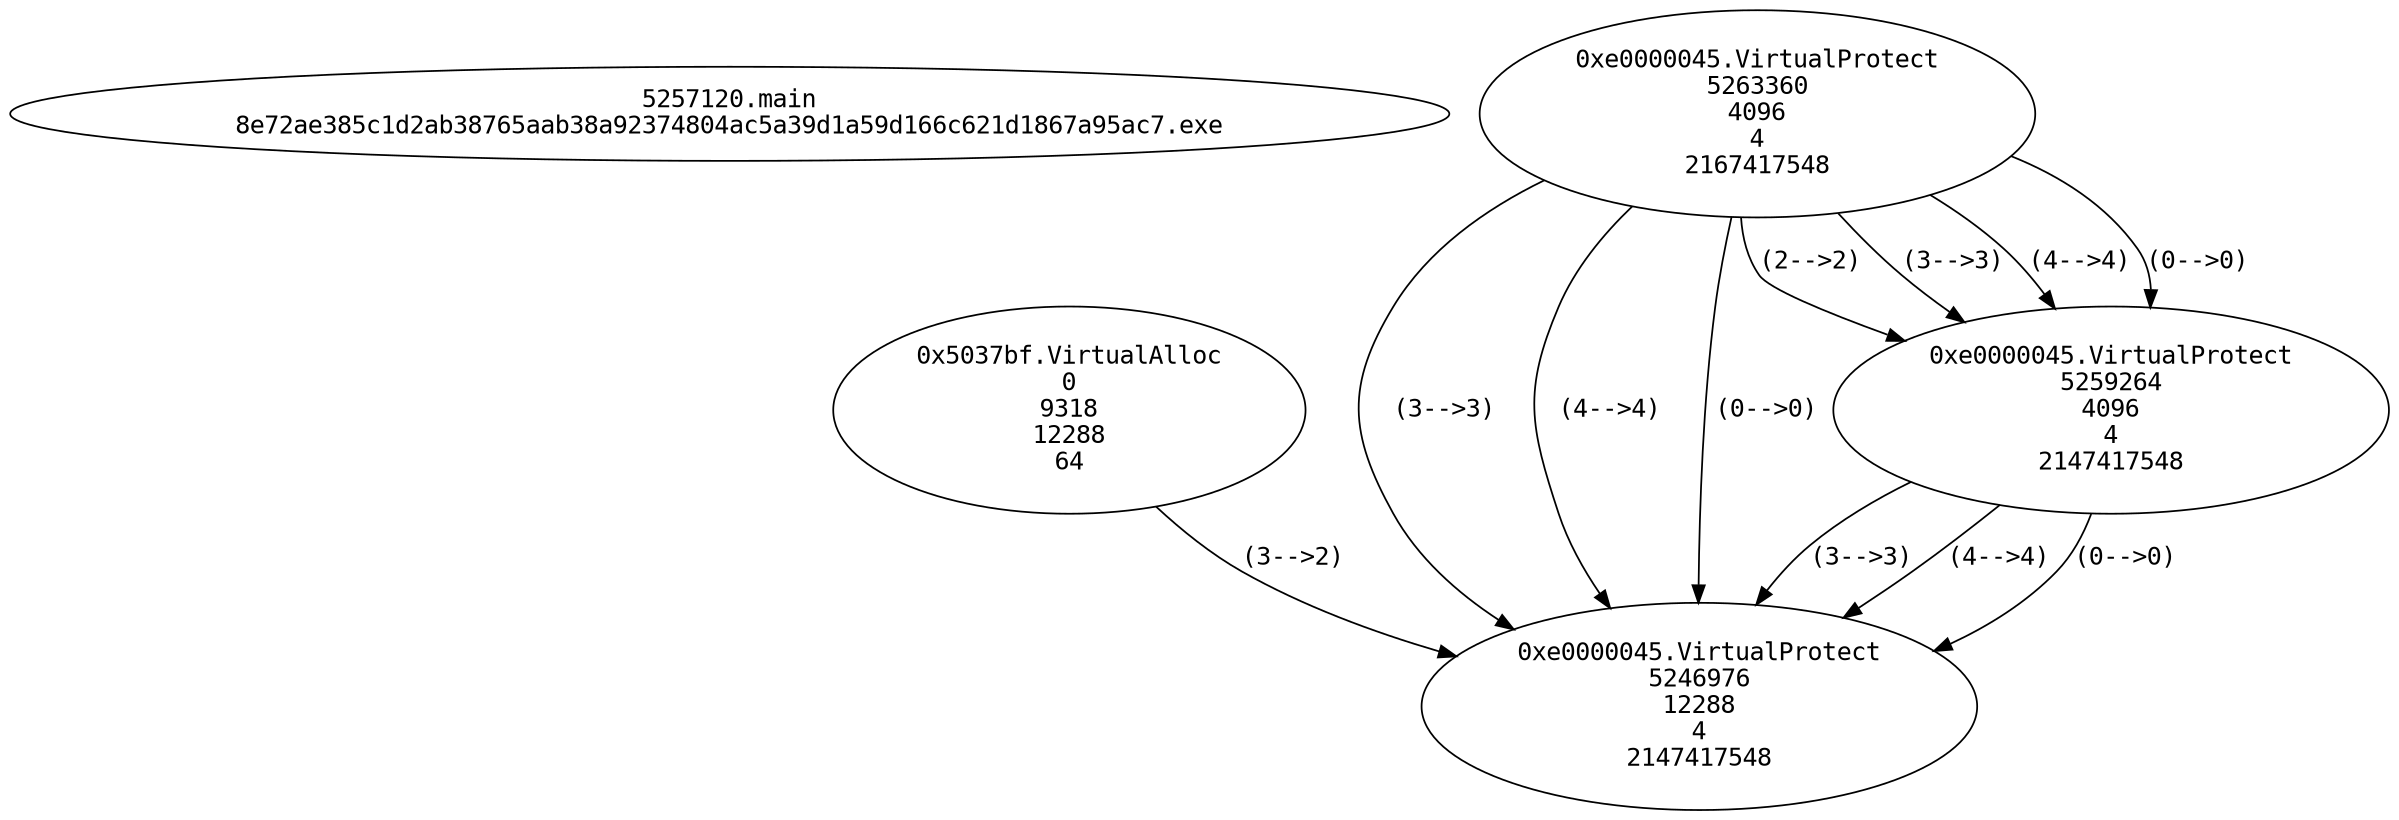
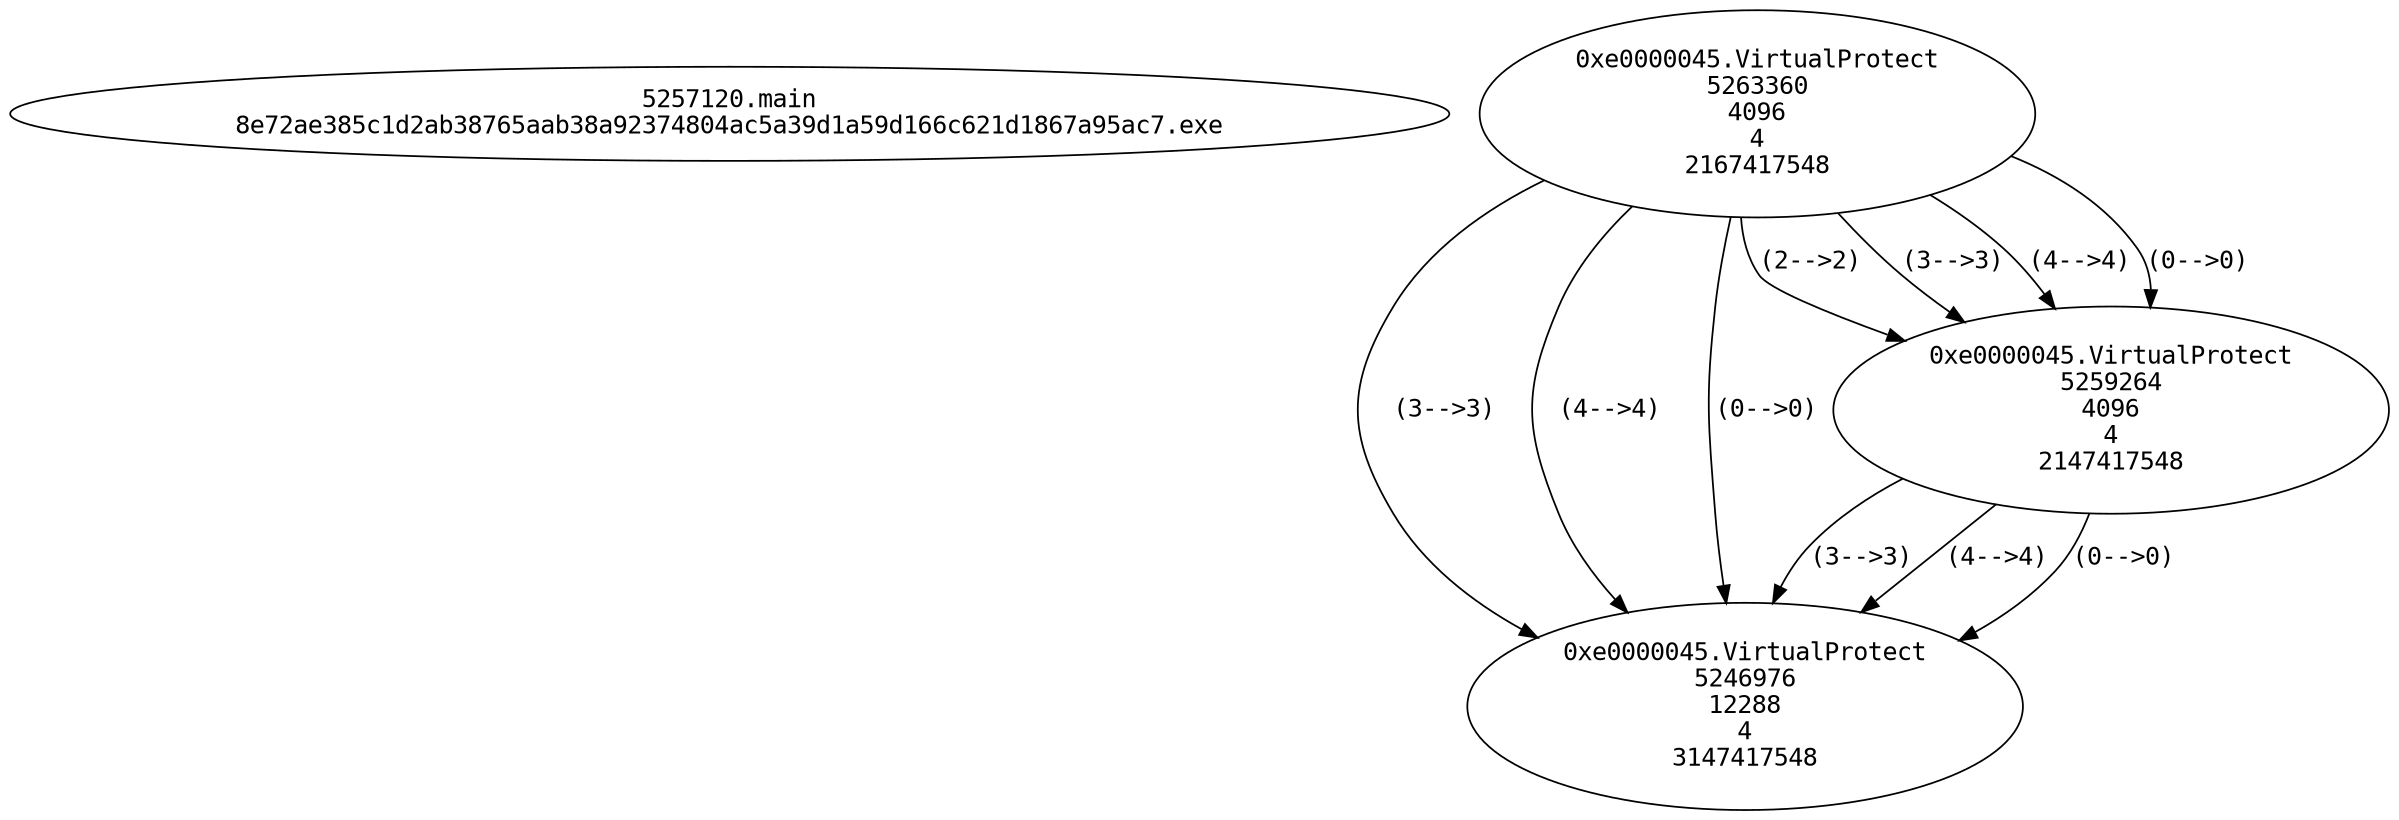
node "0x5037bf.VirtualAlloc 0 9318 12288 64": removed
node "0xe0000045.VirtualProtect 5246976 12288 4 2147417548": label "0xe0000045.VirtualProtect 5246976 12288 4 2147417548" -> "0xe0000045.VirtualProtect 5246976 12288 4 3147417548"
